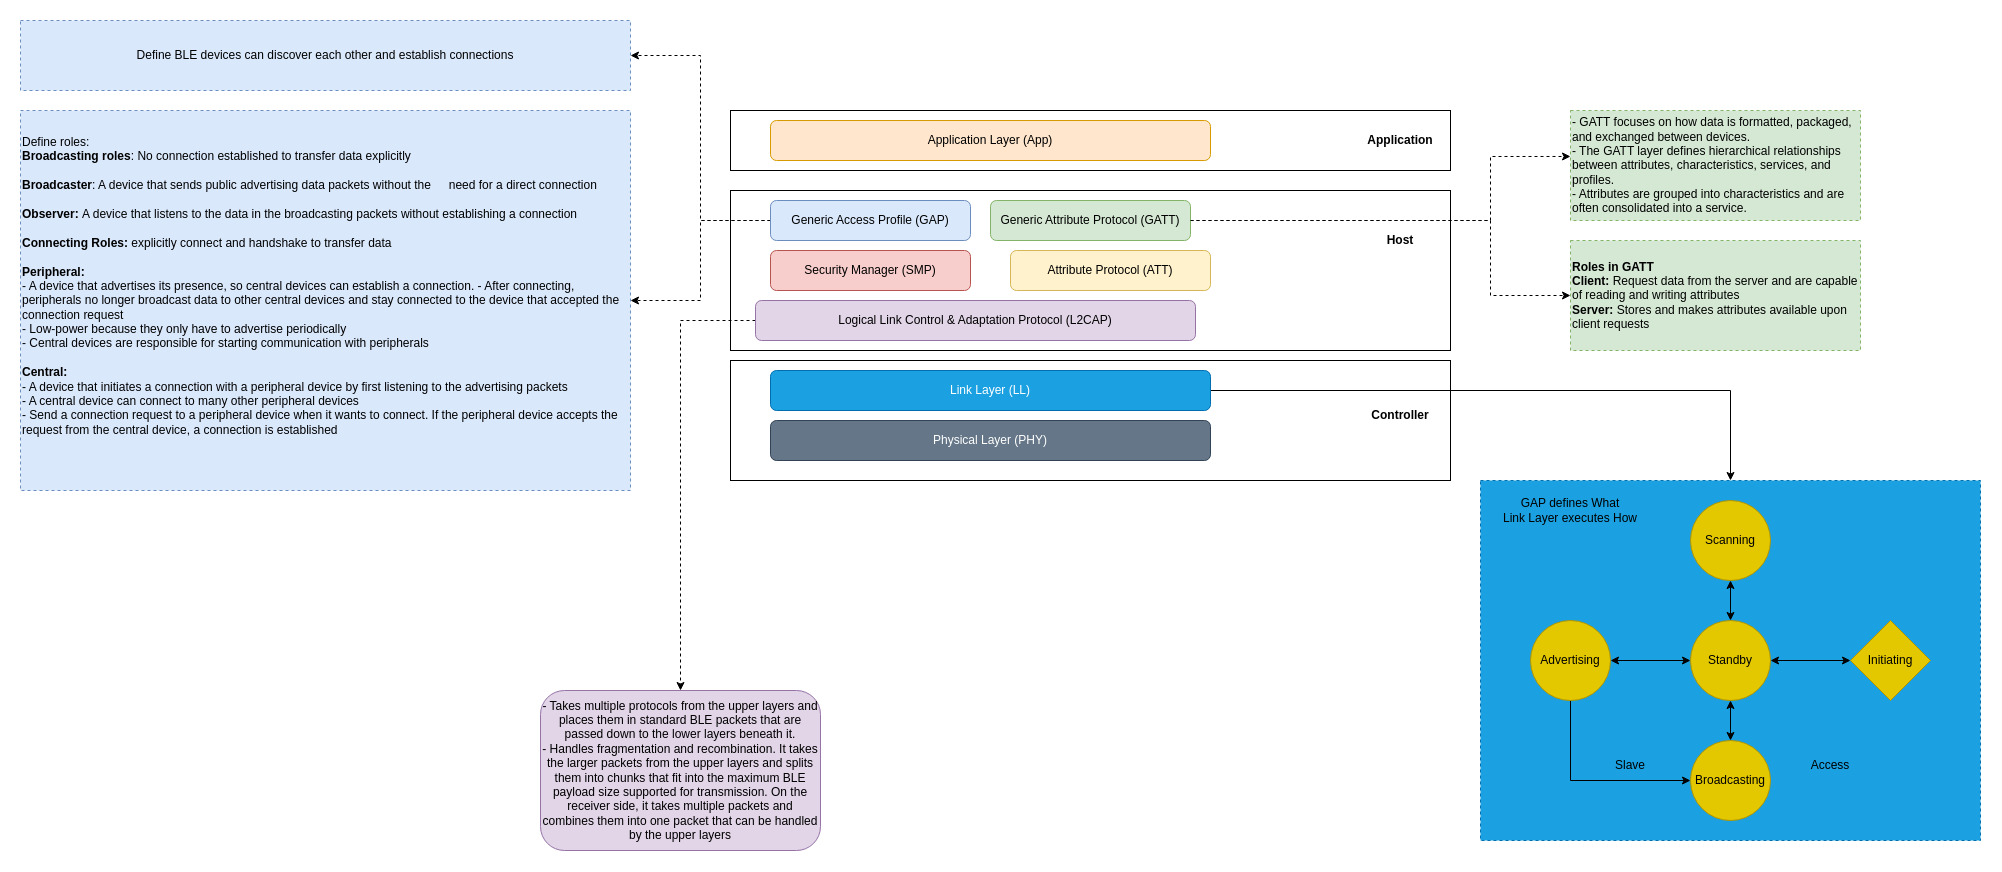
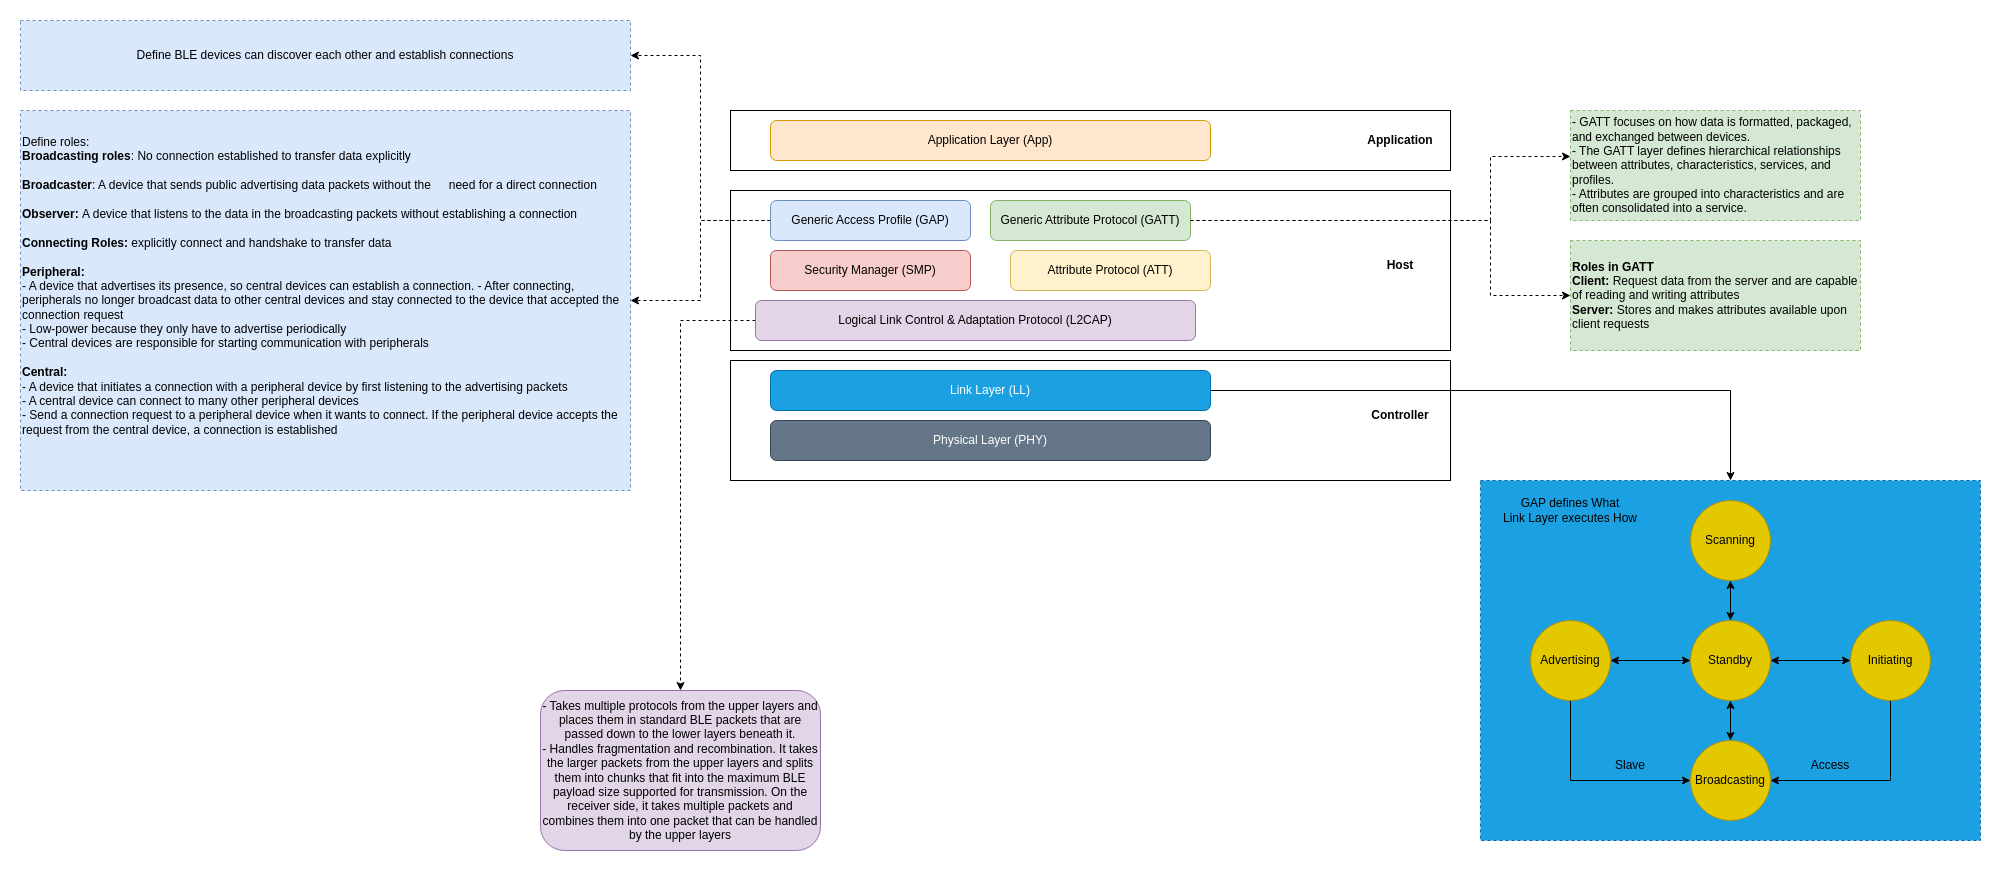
node "Host": moved (1401, 241) -> (1401, 266)
node "Initiating": shape diamond -> ellipse
edge "Initiating" -> "Broadcasting": added
